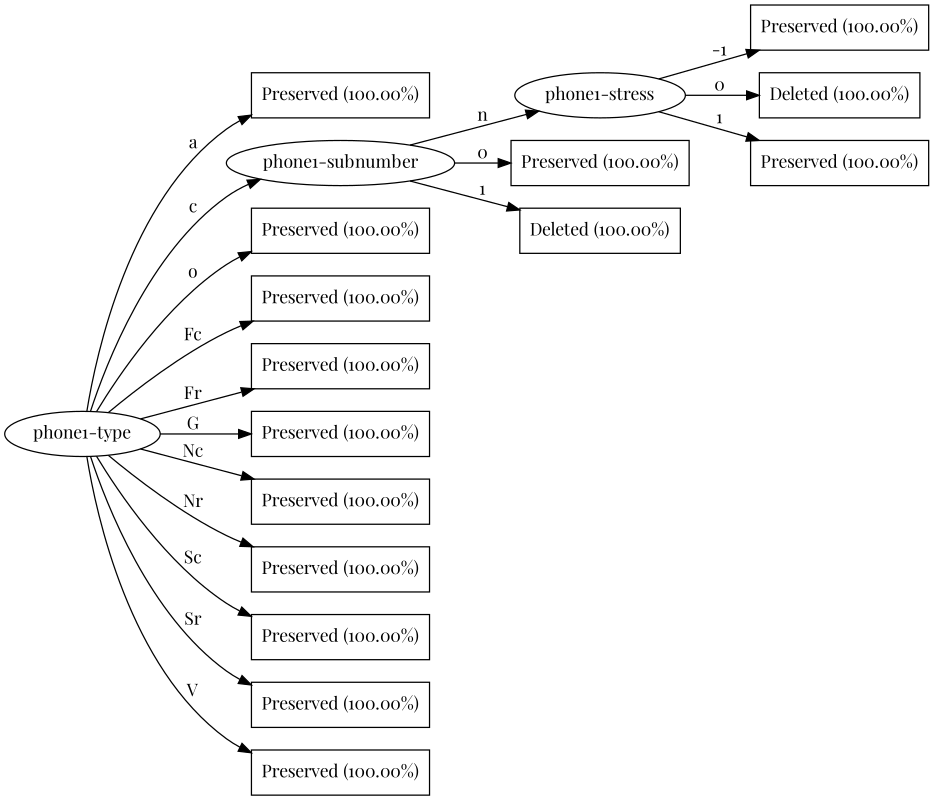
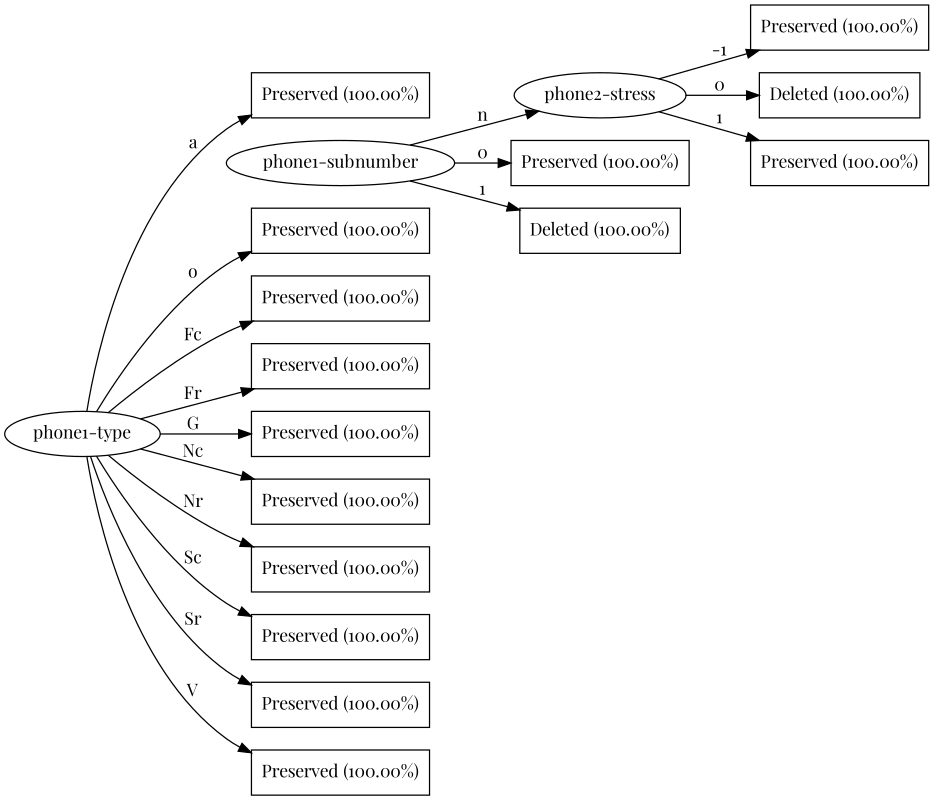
node "phone1-stress": label "phone1-stress" -> "phone2-stress"
edge "phone1-type" -> "phone1-subnumber": removed, label "c"
